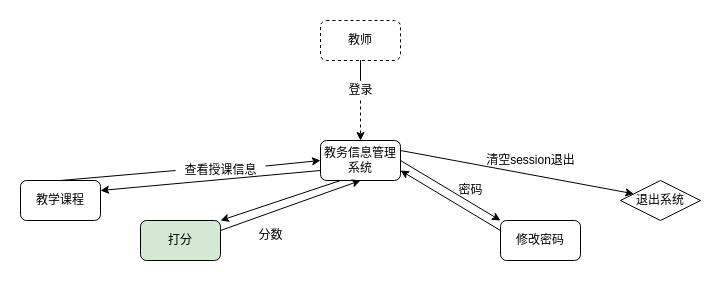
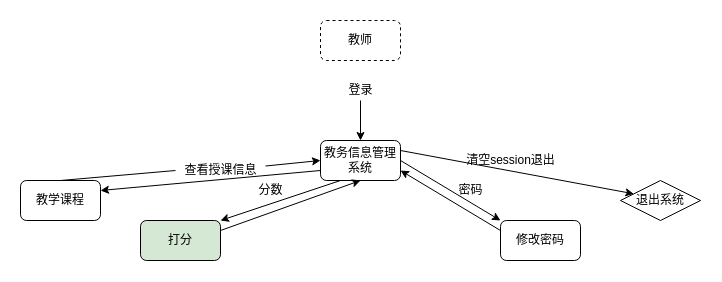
edge "教师" -- "登录": removed
edge "登录" -> "教务信息管理系统": style dashed -> solid
node "清空session退出": moved (531, 161) -> (511, 161)
node "分数": moved (271, 236) -> (271, 191)
